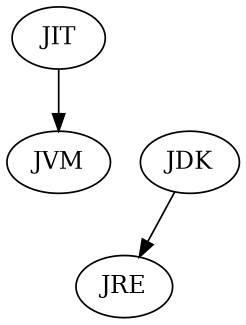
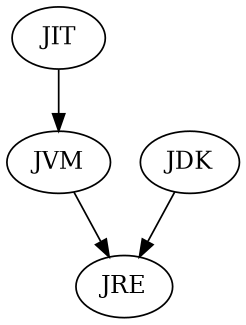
edge "JVM" -> "JRE": added
